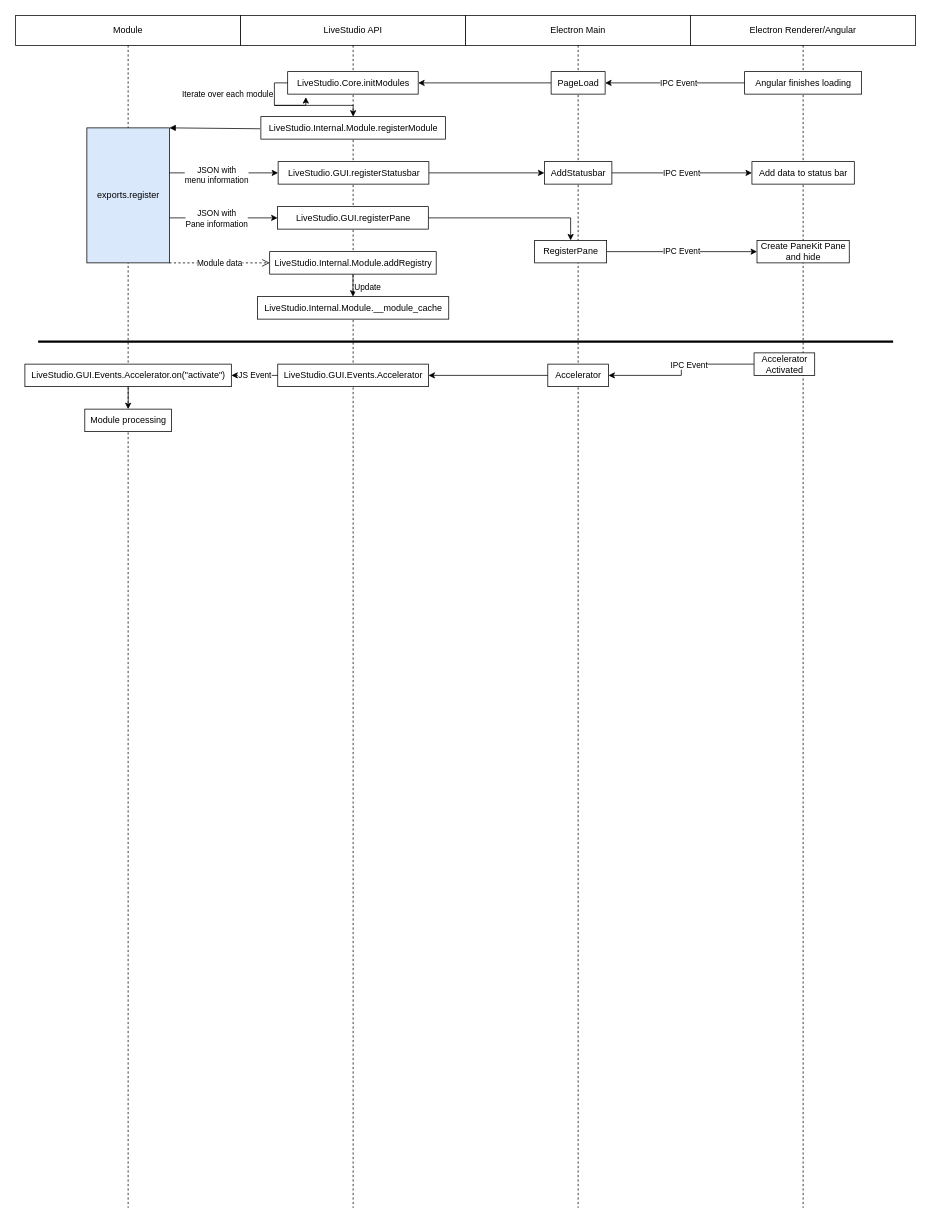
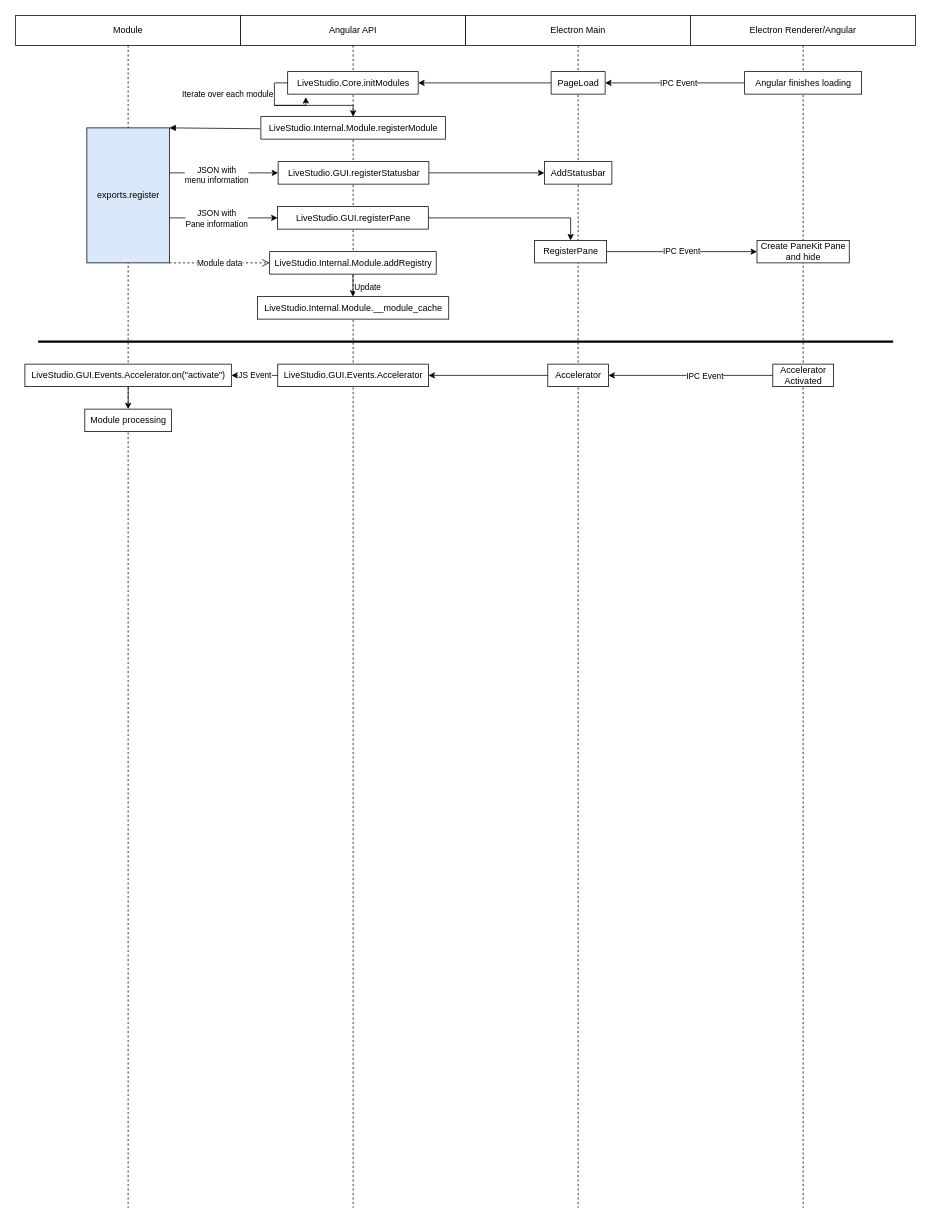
node "LiveStudio API": label "LiveStudio API" -> "Angular API"
edge "AddStatusbar" -> "Add data to status bar": removed, label "IPC Event"
node "Add data to status bar": removed
node "Accelerator Activated": moved (784, 364) -> (803, 375)
